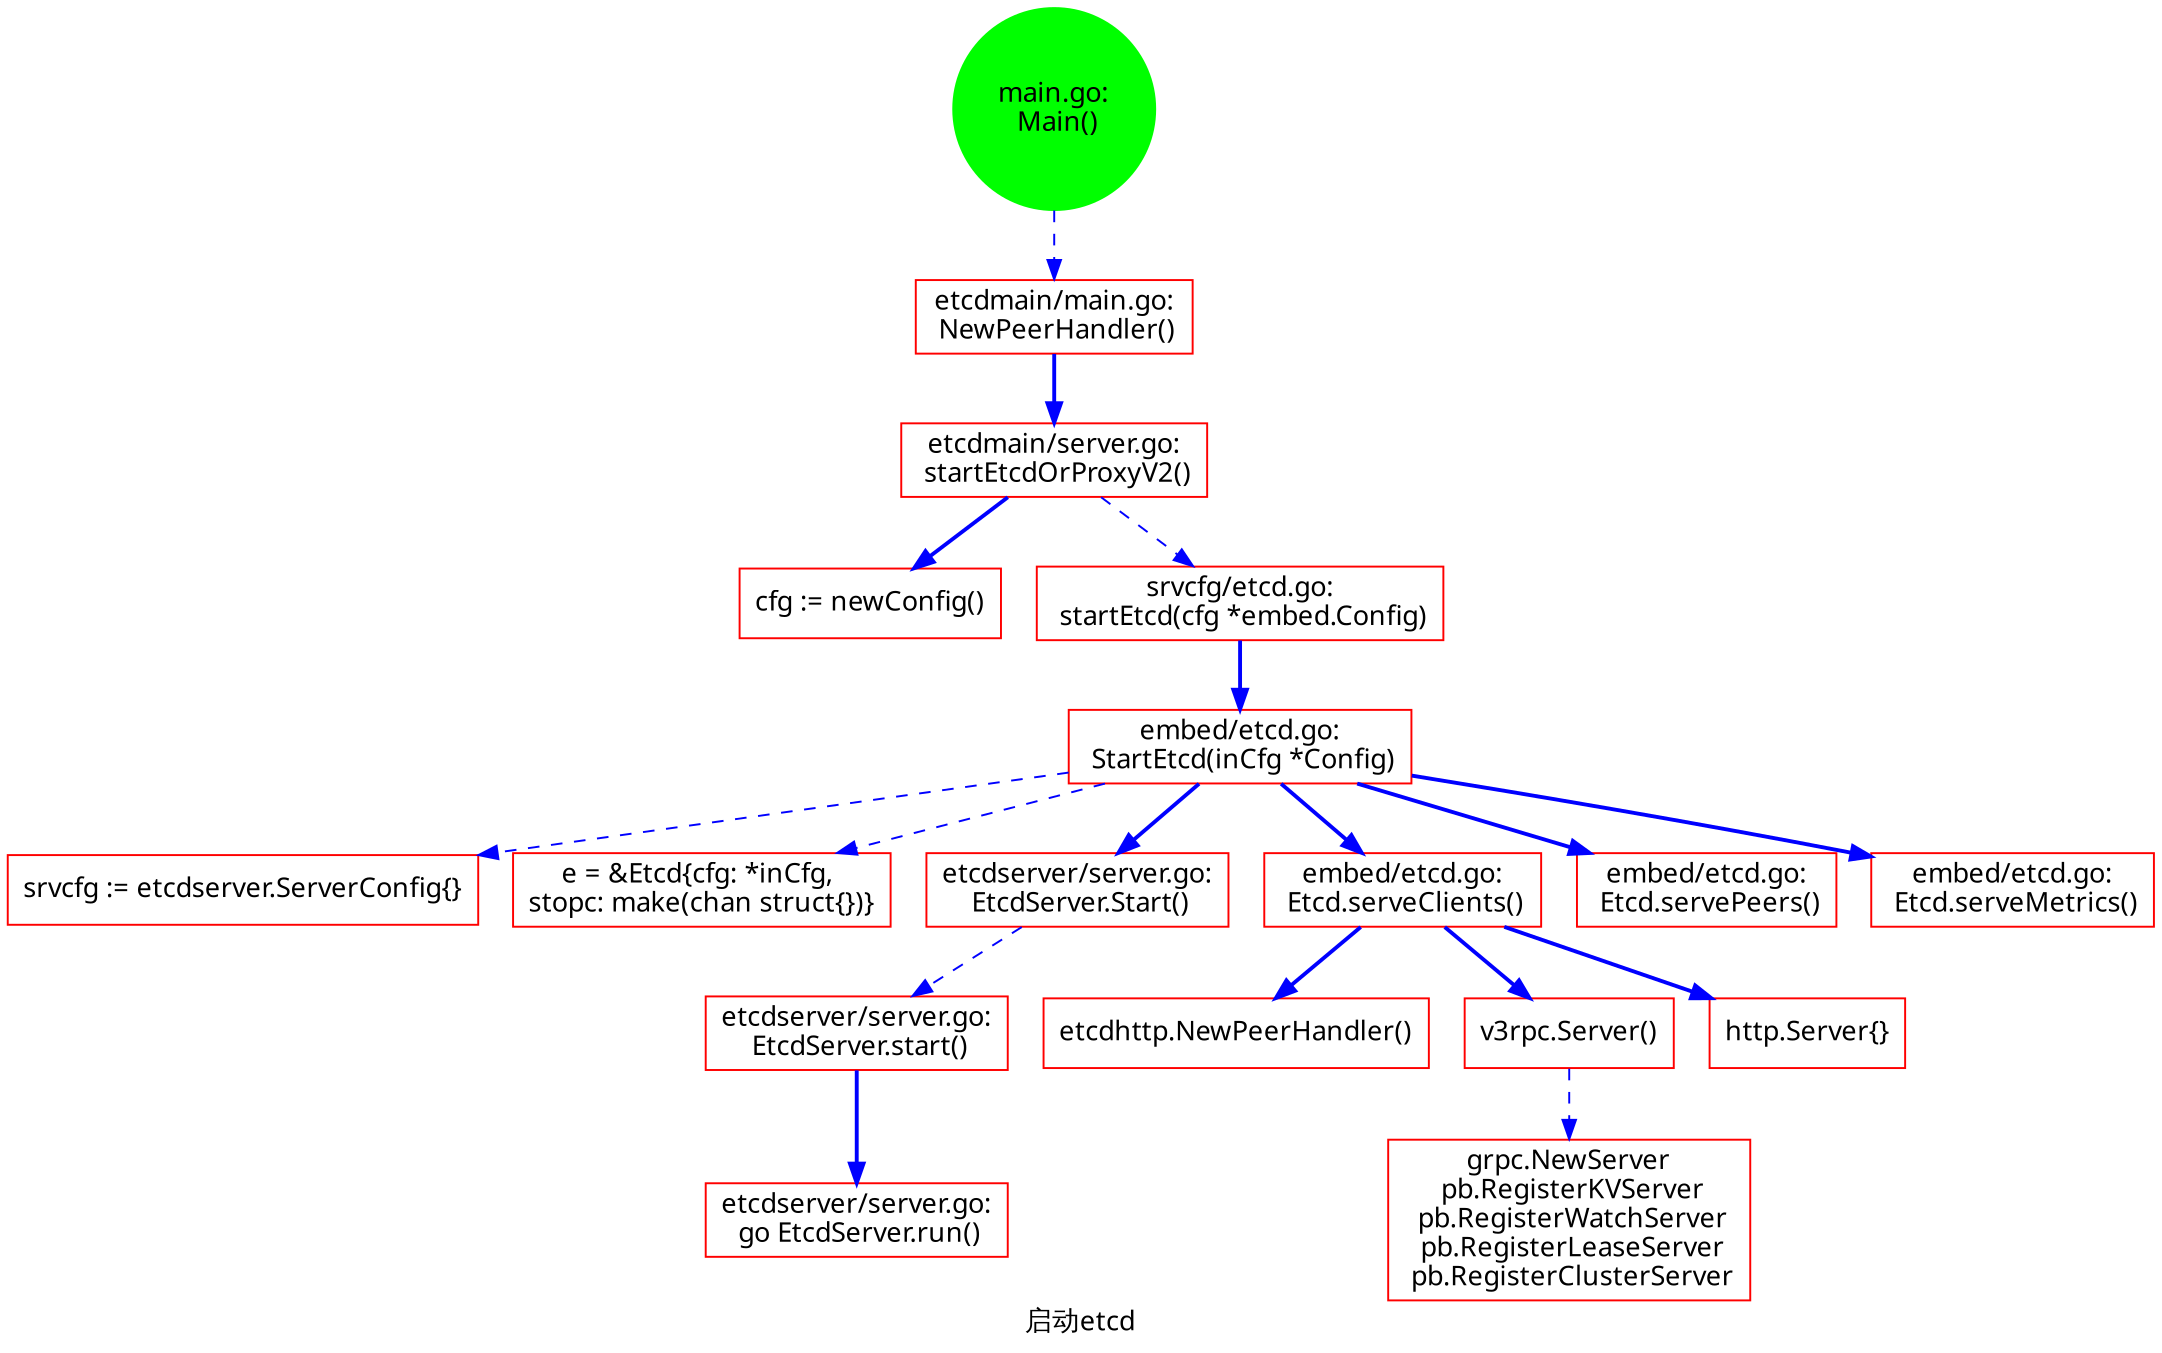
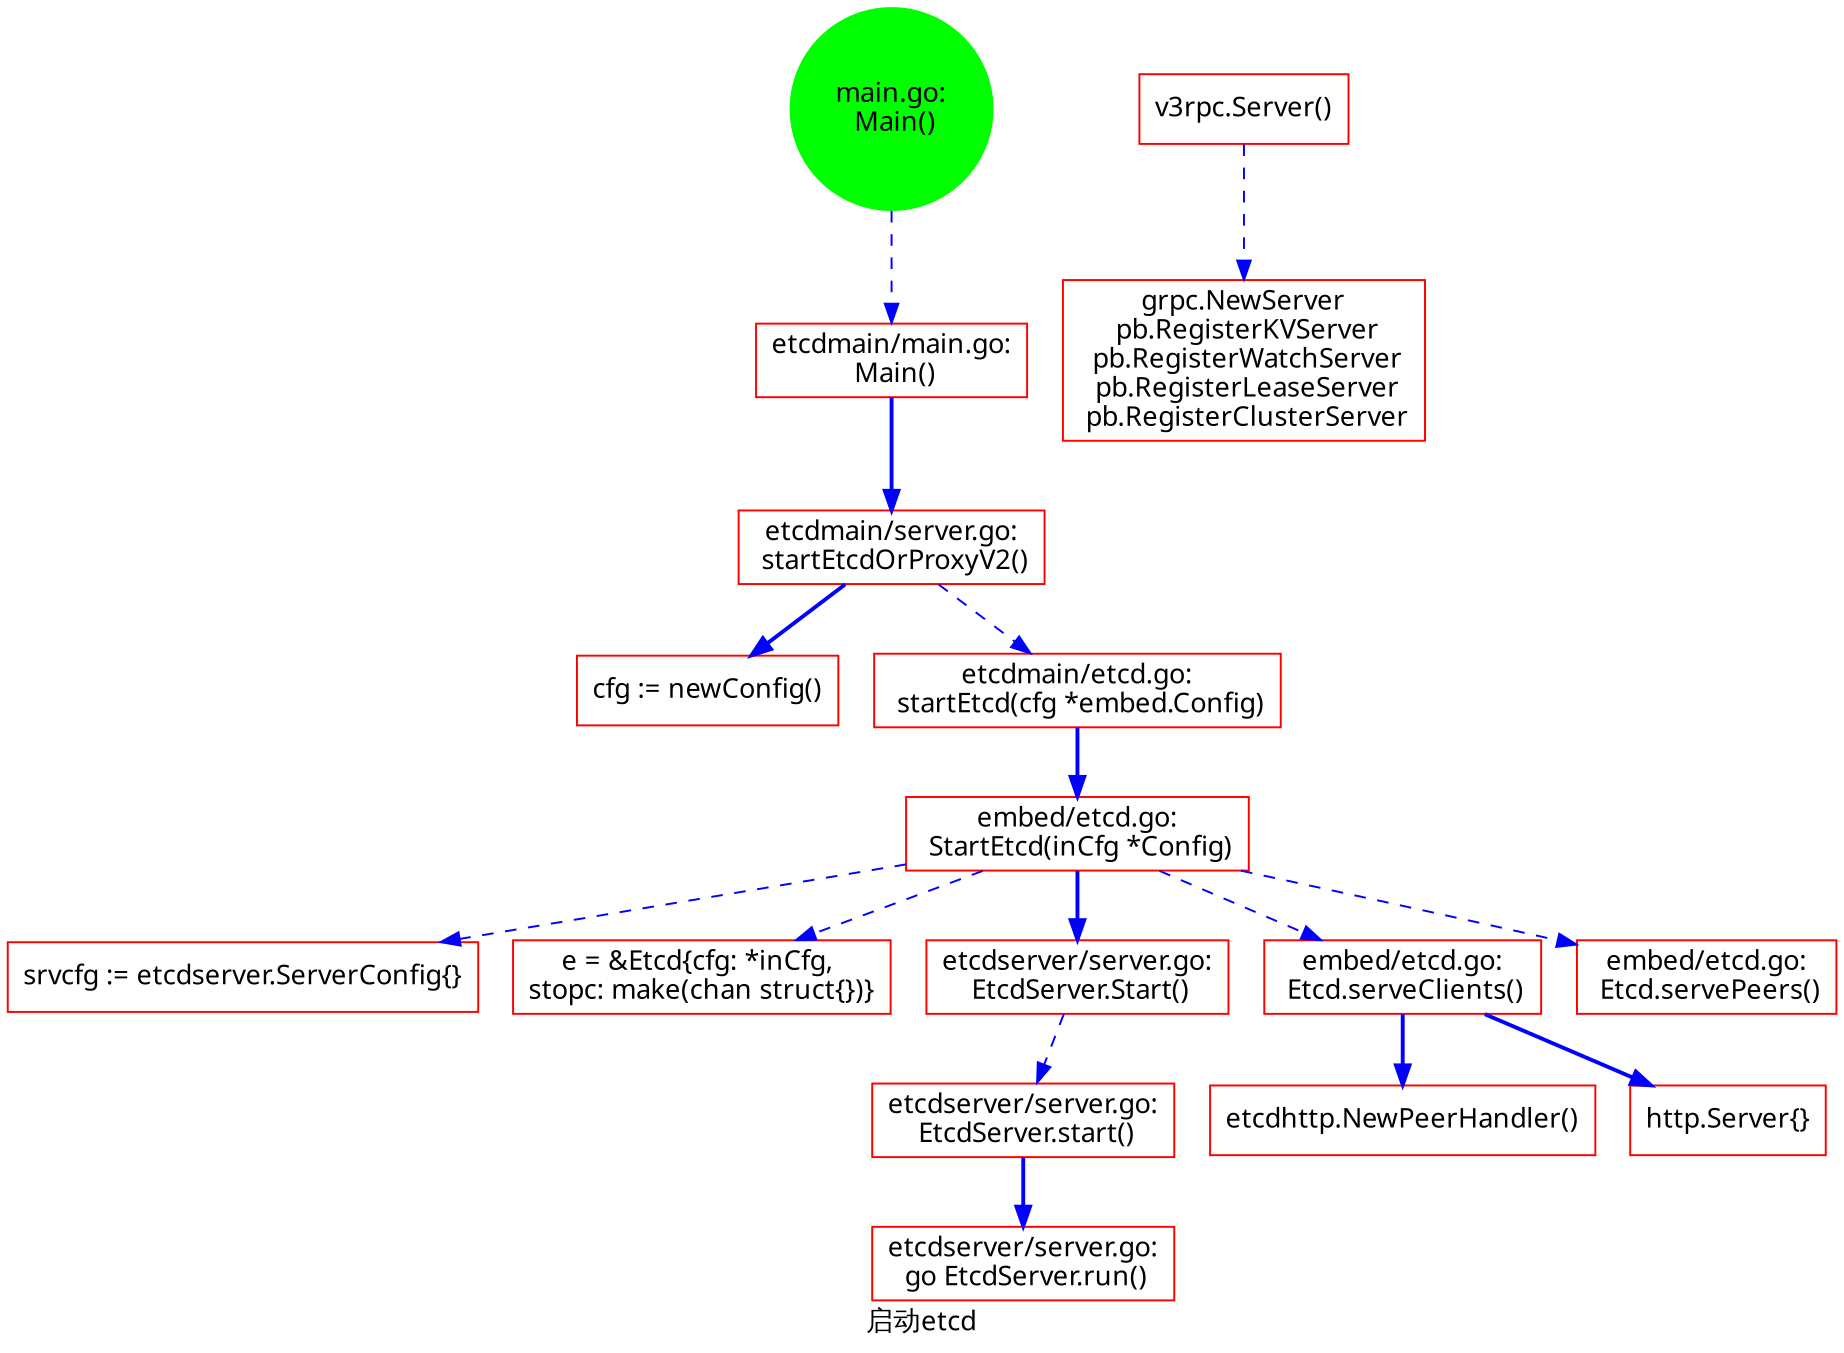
node "etcdmain/main.go: NewPeerHandler()": label "etcdmain/main.go: NewPeerHandler()" -> "etcdmain/main.go: Main()"
node "srvcfg/etcd.go: startEtcd(cfg *embed.Config)": label "srvcfg/etcd.go: startEtcd(cfg *embed.Config)" -> "etcdmain/etcd.go: startEtcd(cfg *embed.Config)"
edge "embed/etcd.go: StartEtcd(inCfg *Config)" -> "embed/etcd.go: Etcd.serveClients()": style bold -> dashed
edge "embed/etcd.go: StartEtcd(inCfg *Config)" -> "embed/etcd.go: Etcd.servePeers()": style bold -> dashed
node "embed/etcd.go: Etcd.serveMetrics()": removed
edge "embed/etcd.go: Etcd.serveClients()" -> "v3rpc.Server()": removed
